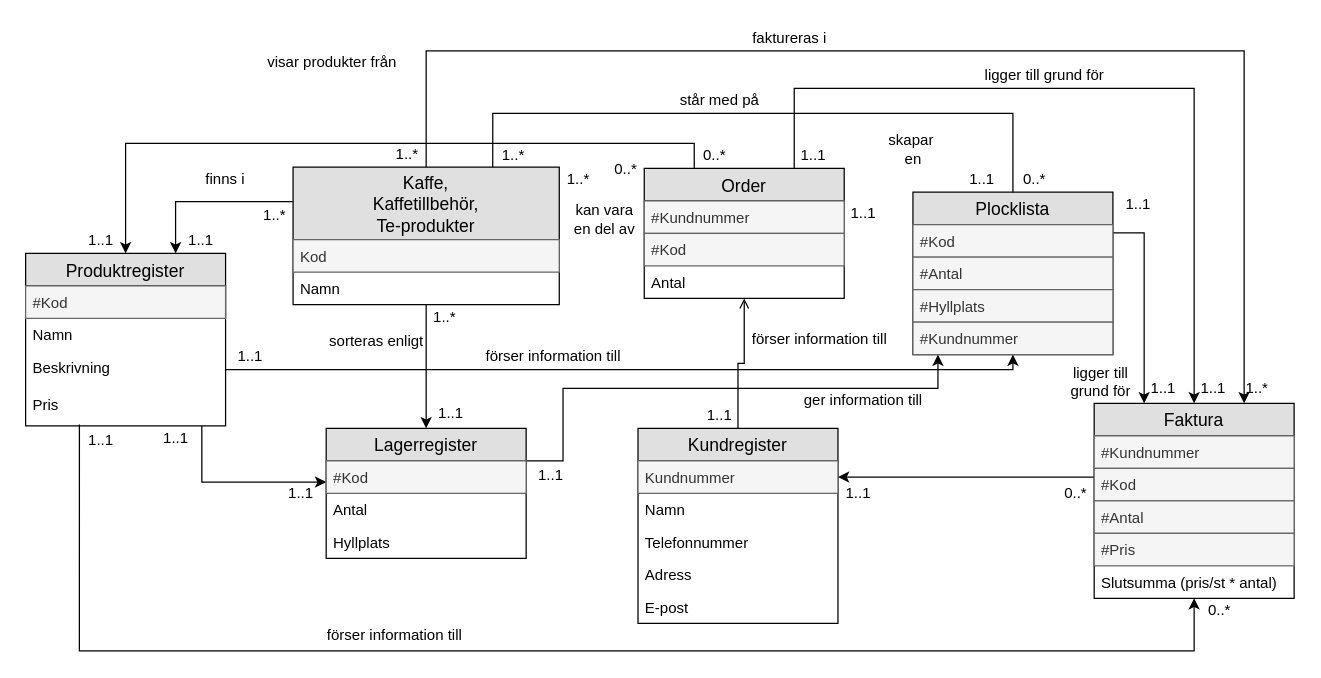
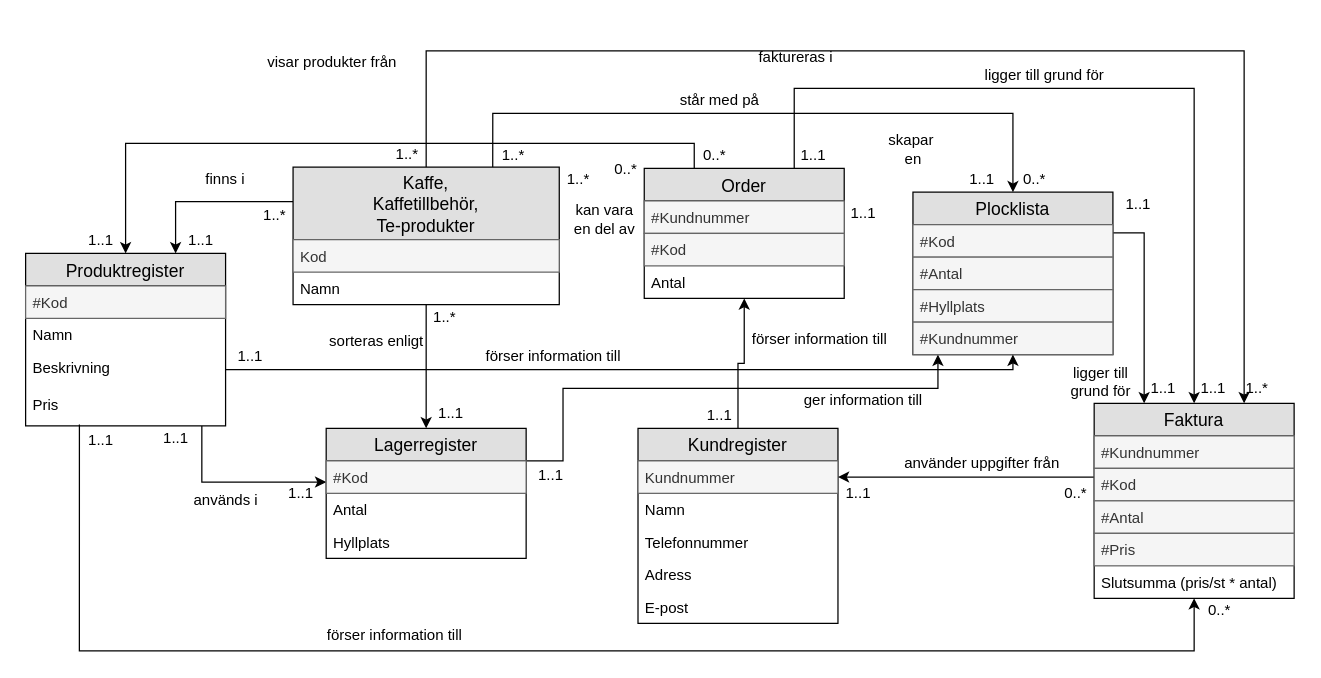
node "faktureras i": moved (789, 38) -> (796, 57)
edge "Kaffe, Kaffetillbehör, Te-produkter" -- "Plocklista": arrowhead none -> classic
edge "Kundregister" -> "Order": arrowhead open -> classic
node "använder uppgifter från": added
node "används i": added
